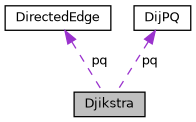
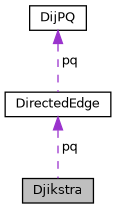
edge "Djikstra" -> "DijPQ": now "DirectedEdge" -> "DijPQ"
